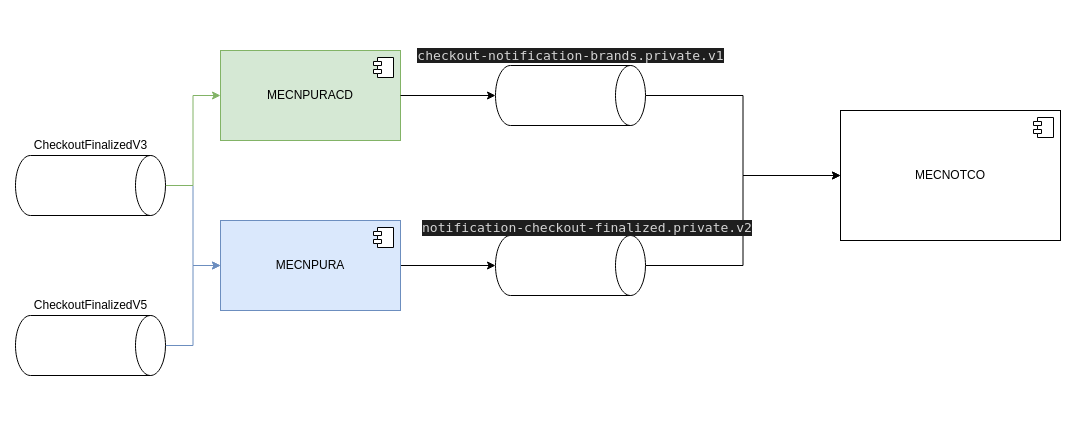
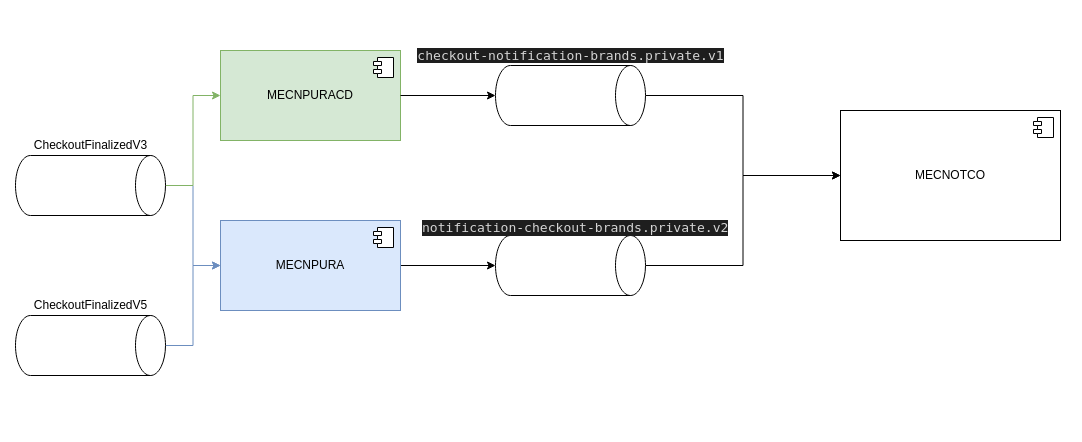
node "notification-checkout-finalized.private.v2": label "notification-checkout-finalized.private.v2" -> "notification-checkout-brands.private.v2"
